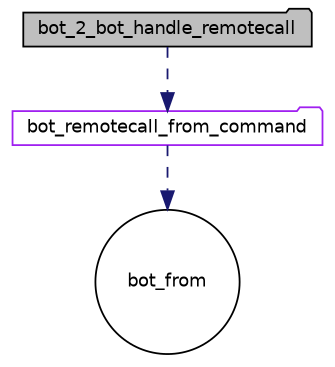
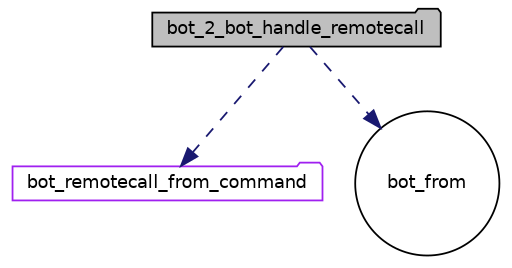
edge "bot_remotecall_from_command" -> "bot_from": now "bot_2_bot_handle_remotecall" -> "bot_from"
